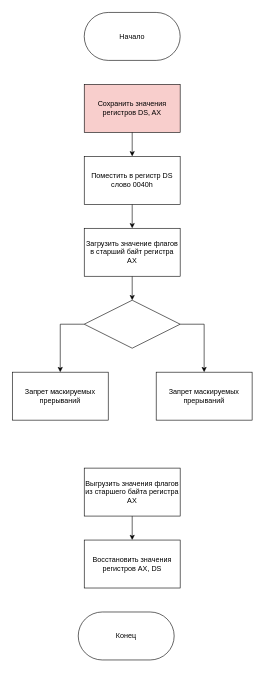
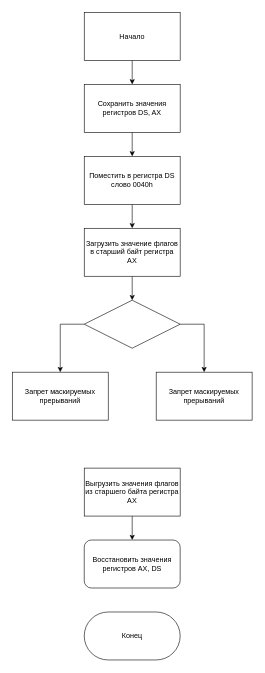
node "Начало": shape rounded rectangle -> rectangle
edge "Начало" -> "Сохранить значения регистров DS, AX": added
node "Сохранить значения регистров DS, AX": fillcolor #f8cecc -> #ffffff
node "Поместить в регистр DS слово 0040h": label "Поместить в регистр DS слово 0040h" -> "Поместить в регистра DS слово 0040h"
node "Восстановить значения регистров AX, DS": shape rectangle -> rounded rectangle
node "Конец": moved (126, 636) -> (132, 636)
